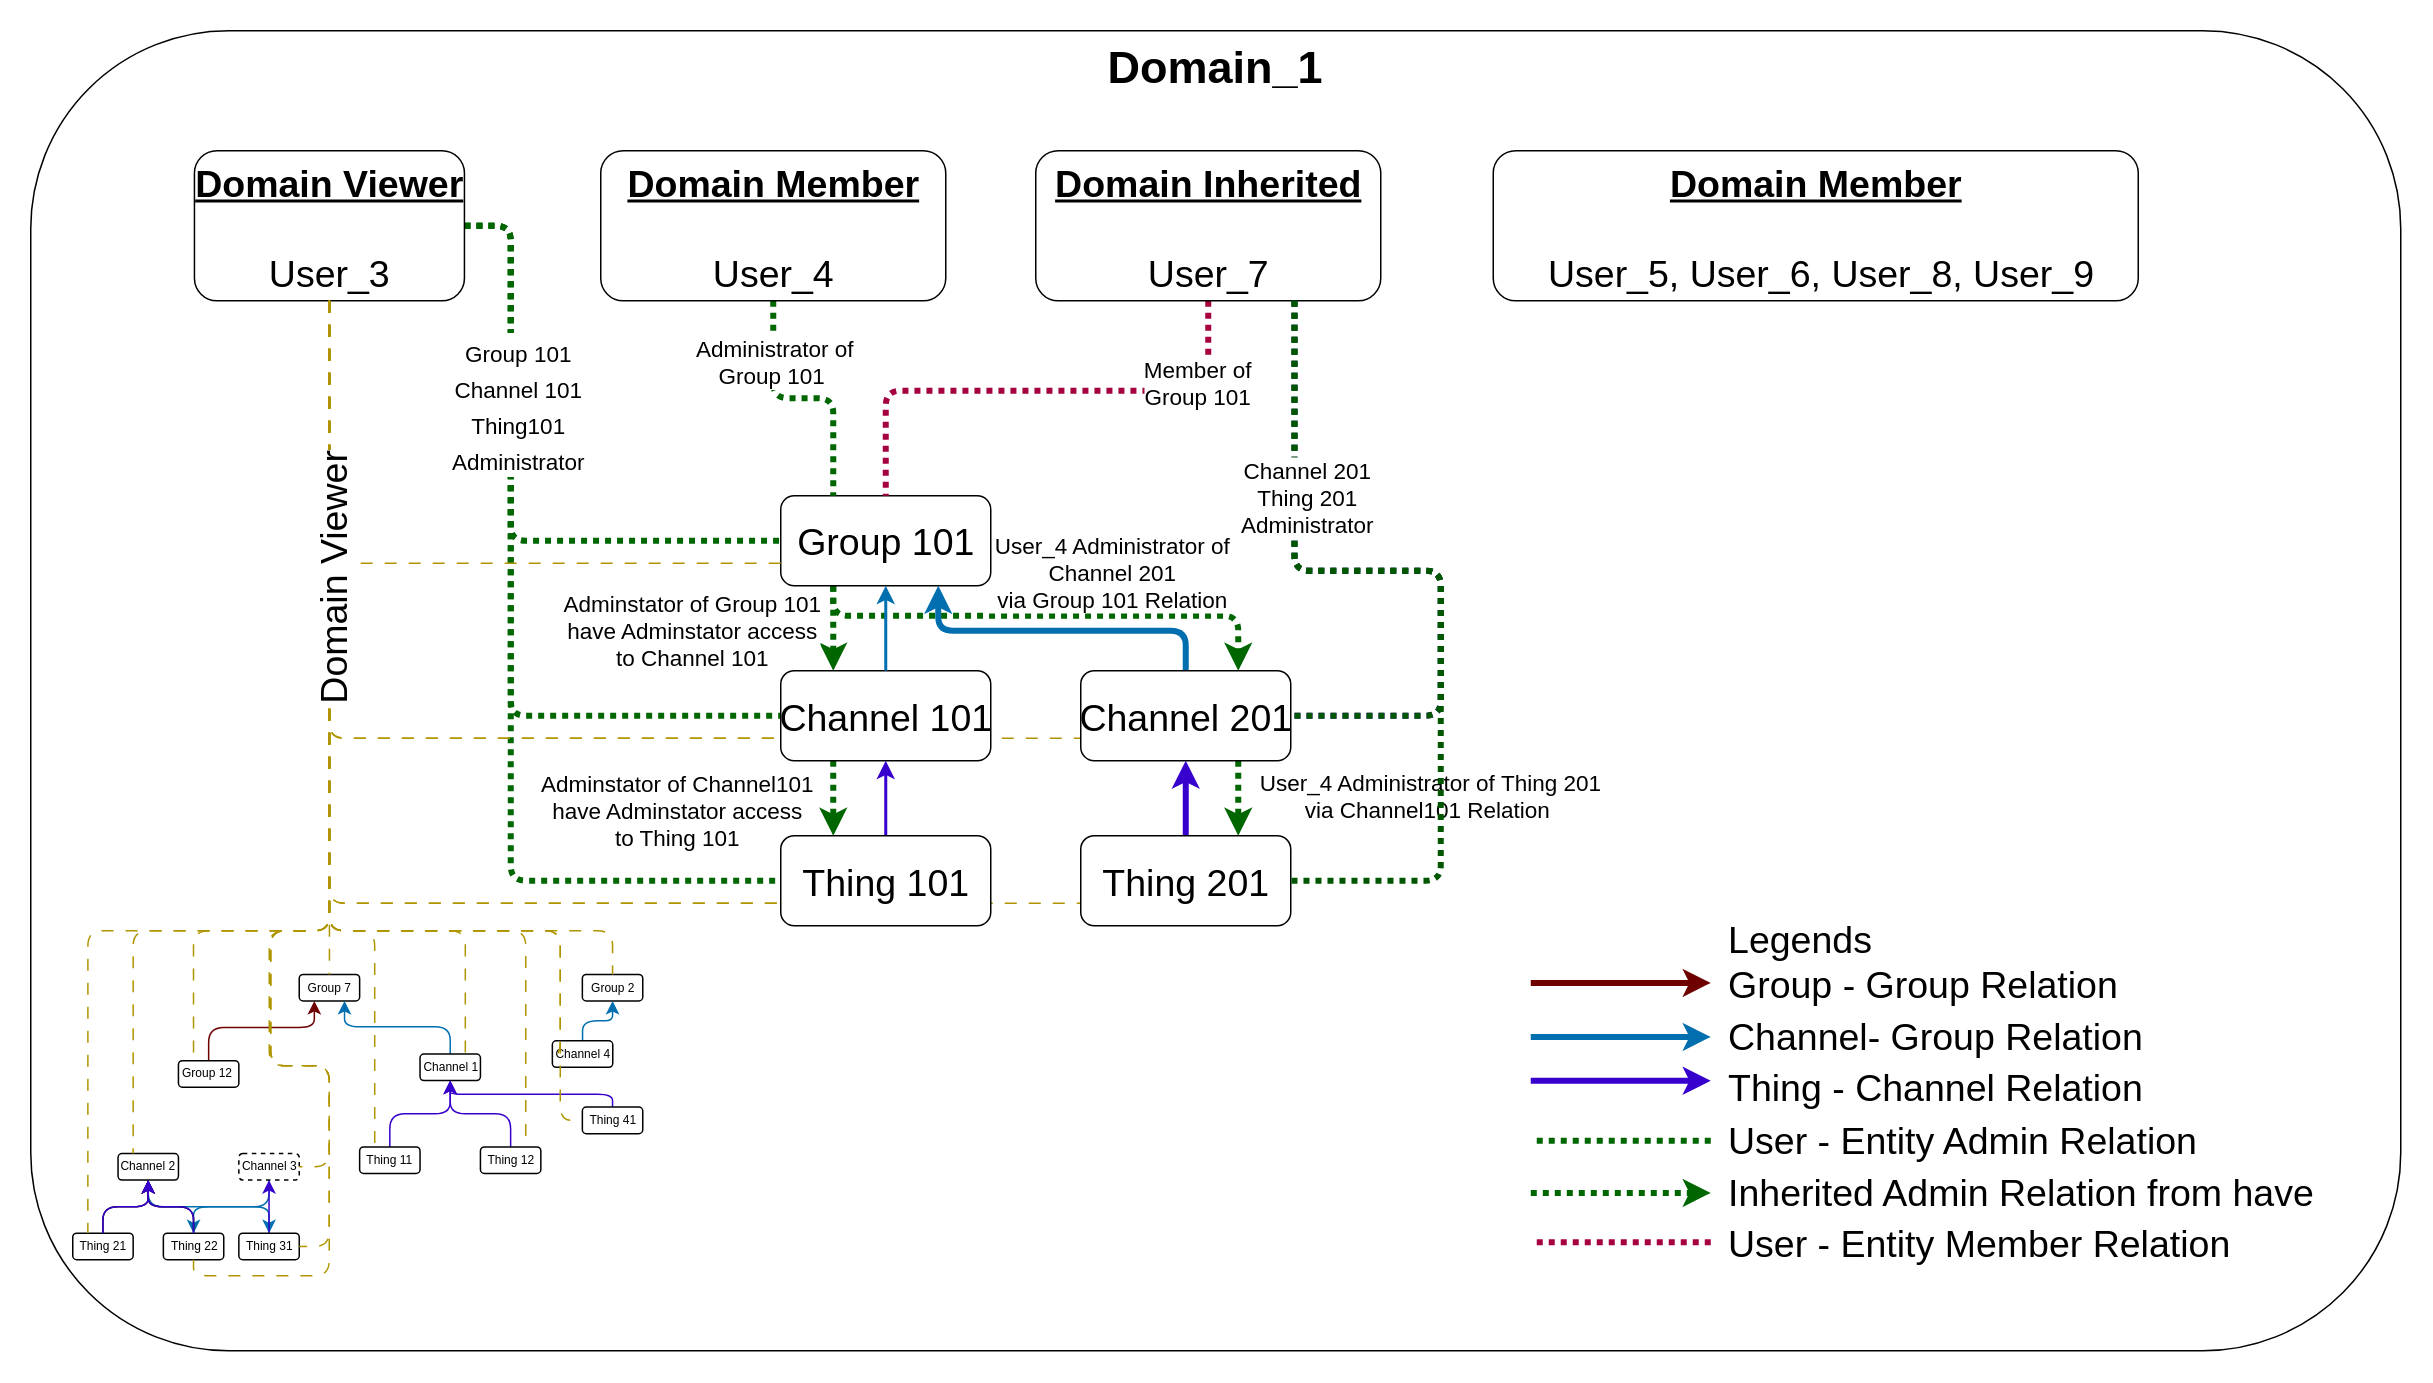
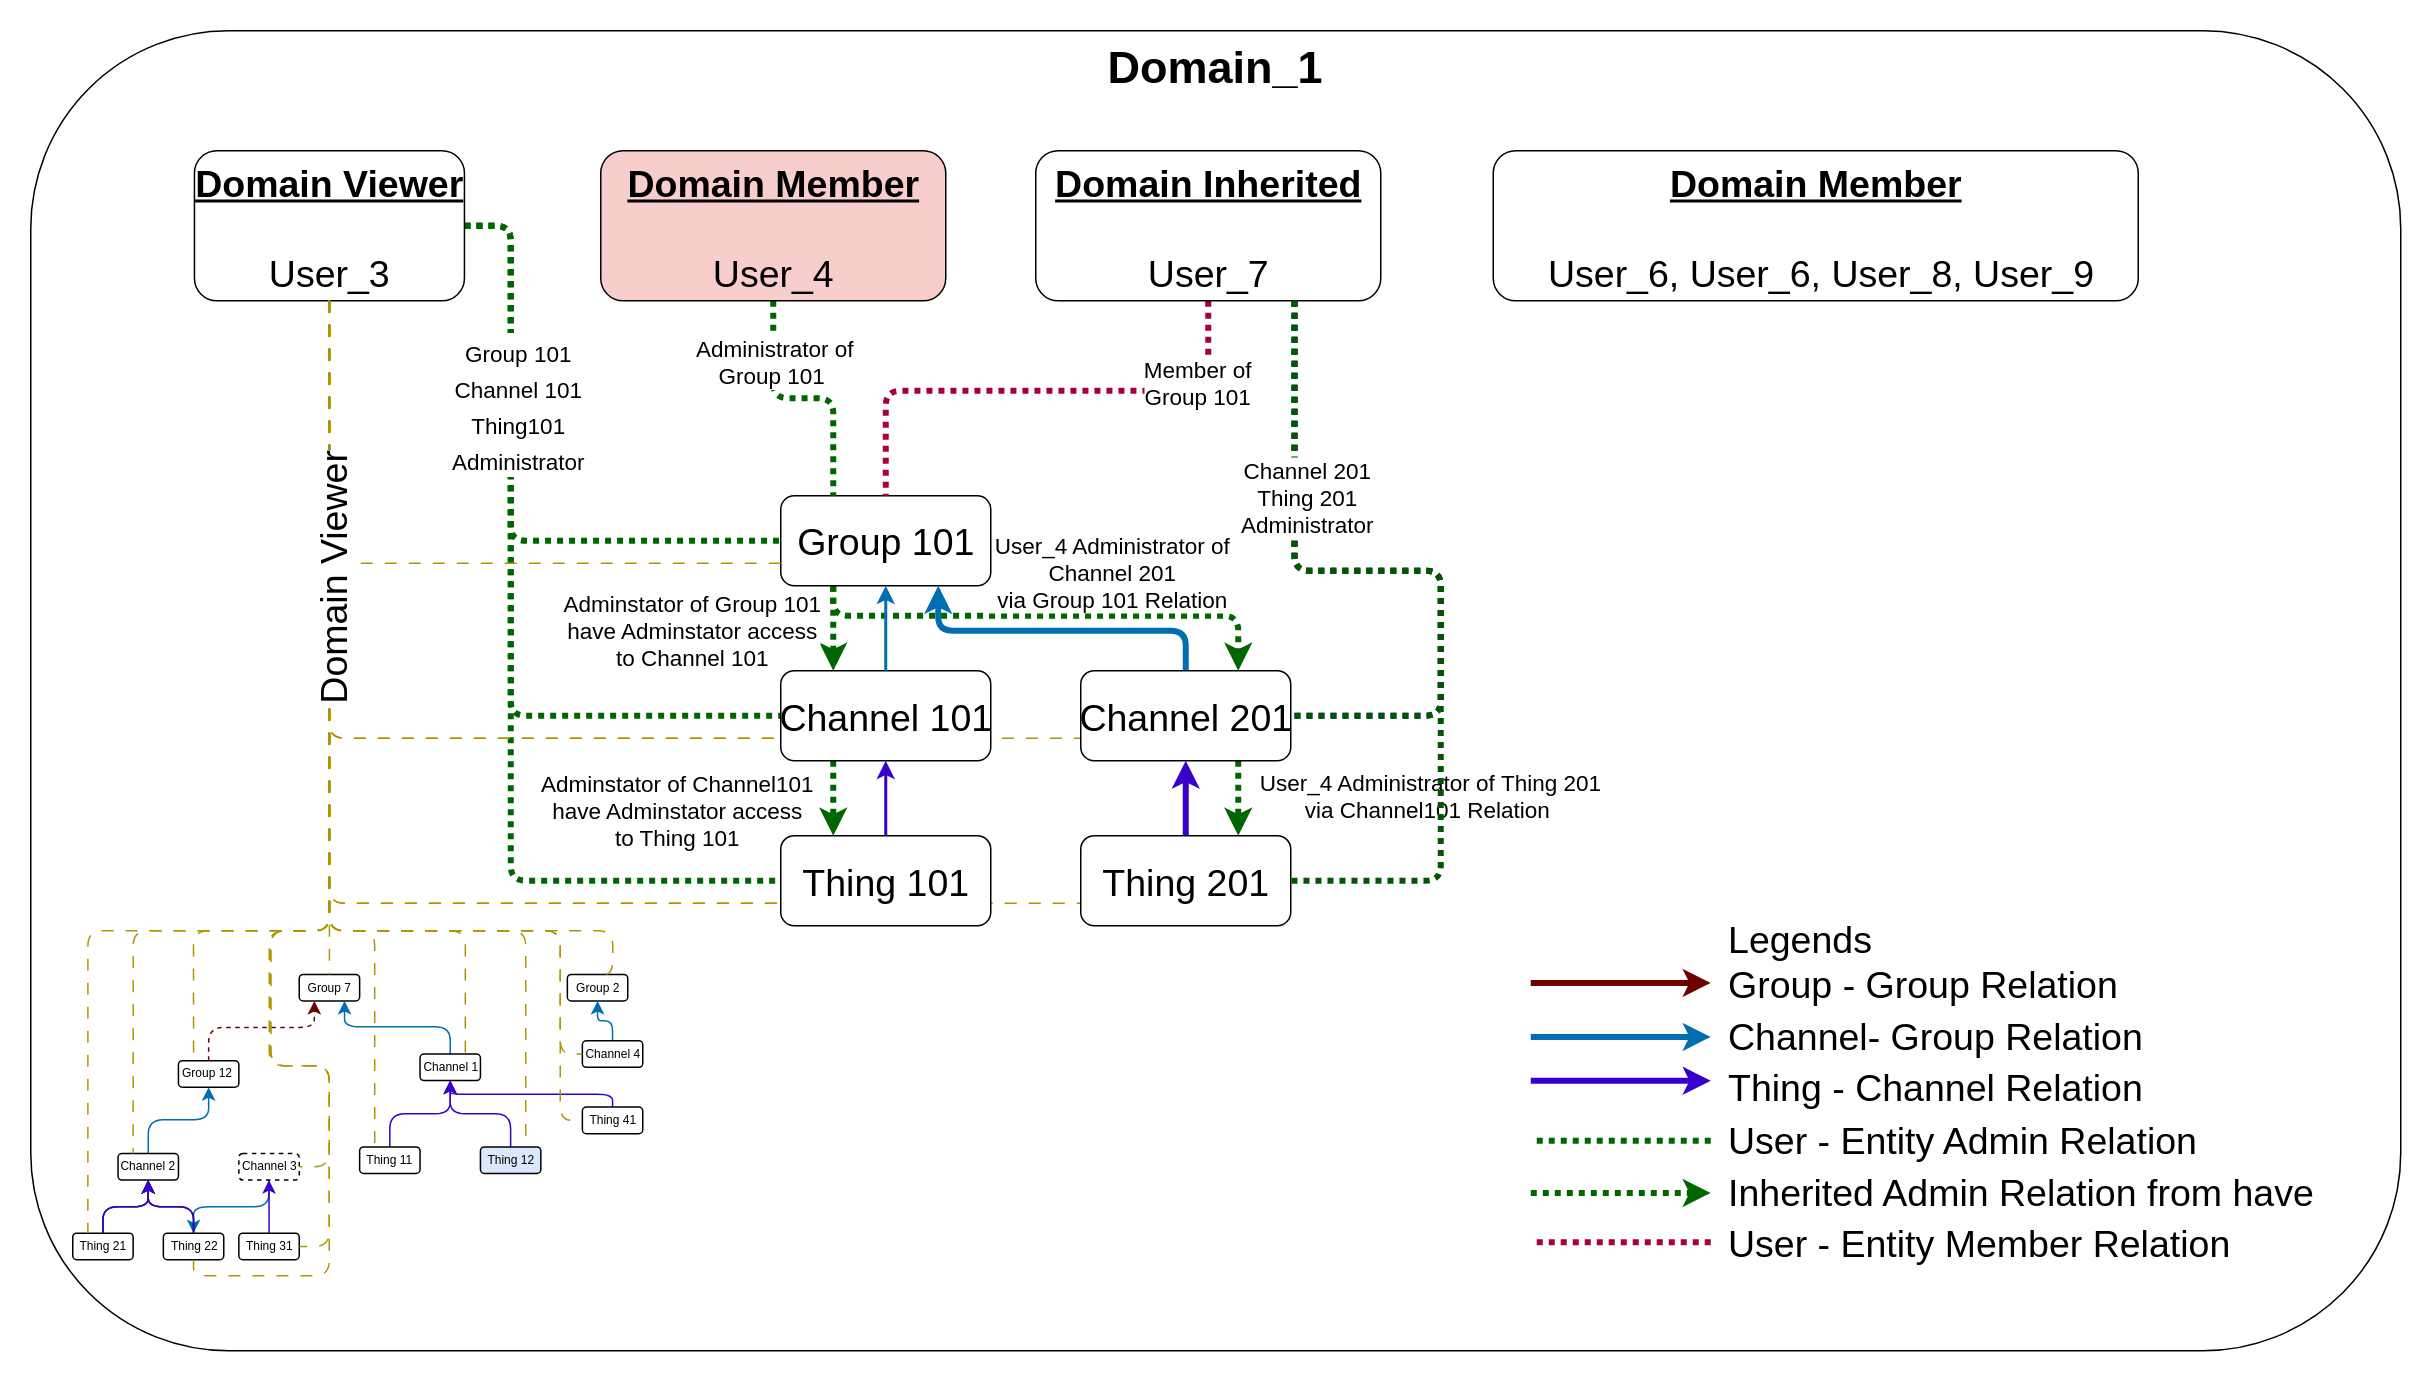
node "Domain Member User_5, User_6, User_8, User_9": label "Domain Member User_5, User_6, User_8, User_9" -> "Domain Member User_6, User_6, User_8, User_9"
node "Domain Member User_4": fillcolor #ffffff -> #f8cecc
node "Group 2": moved (613, 988) -> (598, 988)
edge "Group 12" -> "Group 7": style solid -> dashed
node "Channel 4": moved (583, 1054) -> (613, 1054)
node "Thing 12": fillcolor #ffffff -> #dae8fc
edge "Channel 2" -> "Thing 31": now "Channel 2" -> "Group 12"
